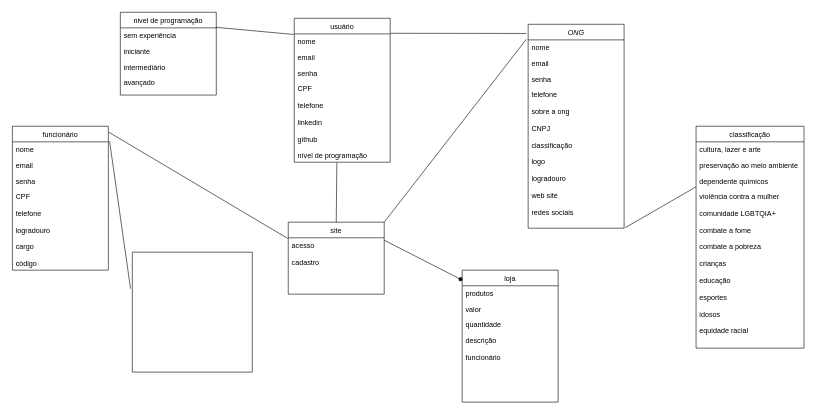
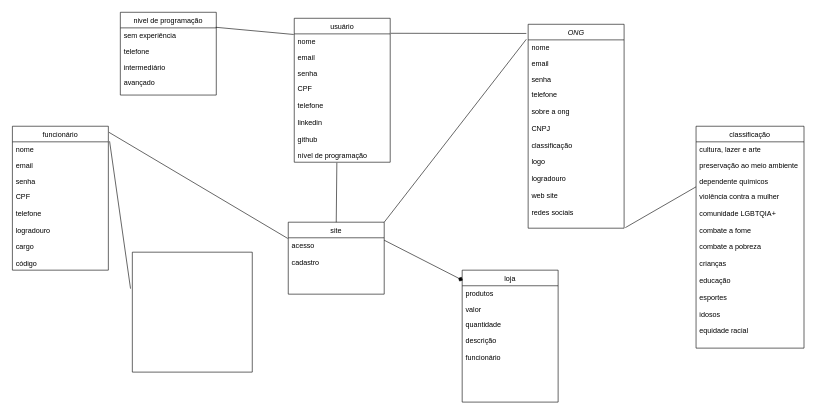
node "iniciante": label "iniciante" -> "telefone"
